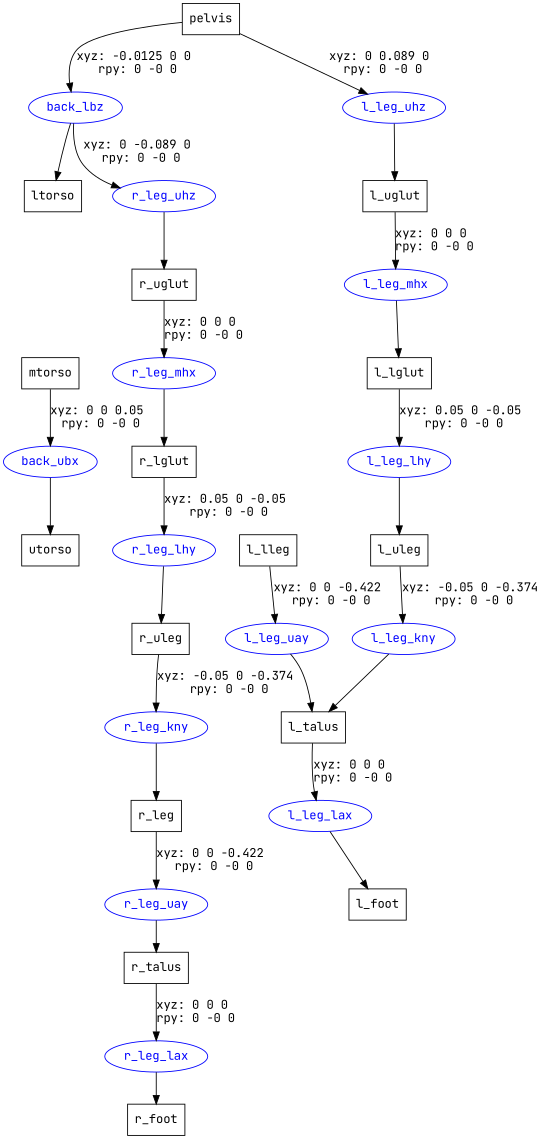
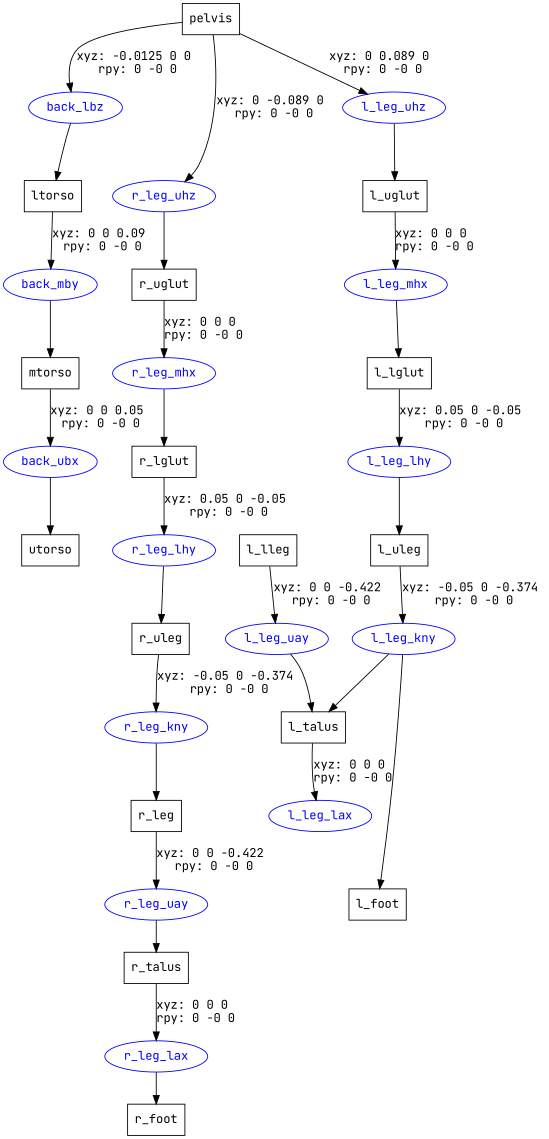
edge "back_lbz" -> "r_leg_uhz": now "pelvis" -> "r_leg_uhz"
node "back_mby": added
edge "l_leg_lax" -> "l_foot": now "l_leg_kny" -> "l_foot"
